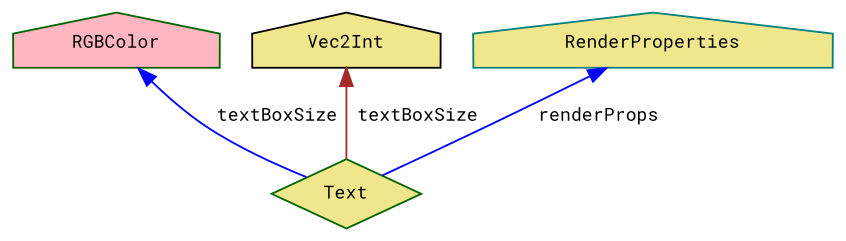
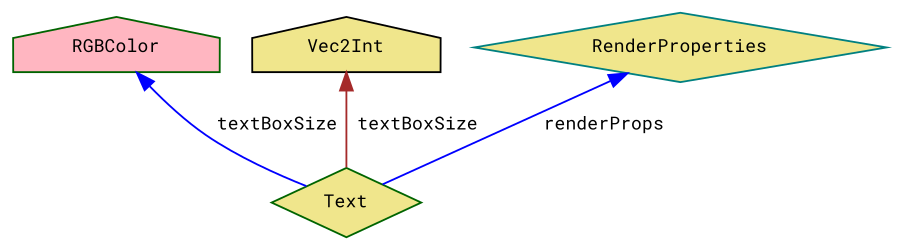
node "RenderProperties": shape house -> diamond
